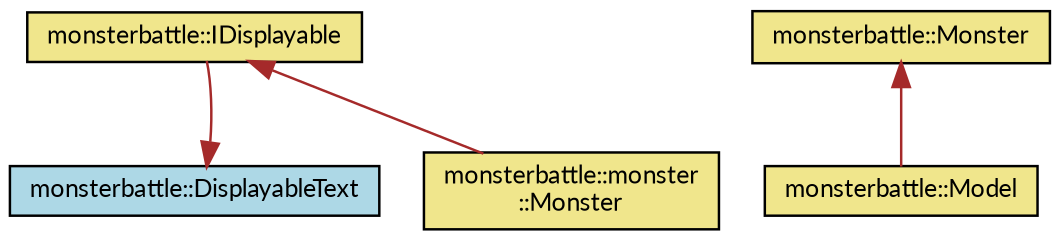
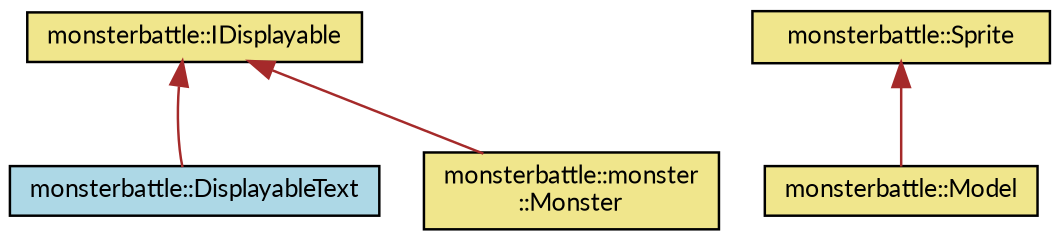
node "monsterbattle::Monster": label "monsterbattle::Monster" -> "monsterbattle::Sprite"
edge "monsterbattle::IDisplayable" -> "monsterbattle::DisplayableText": reversed
